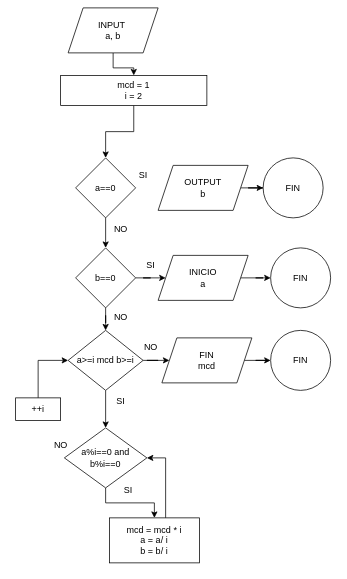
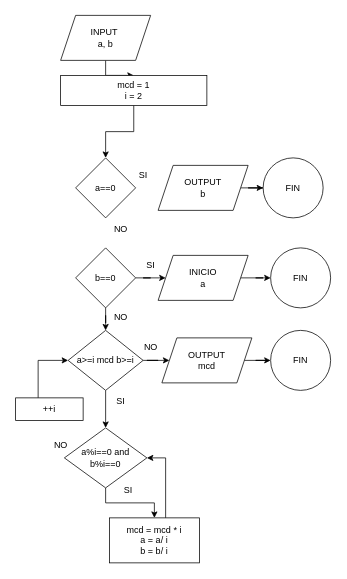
node "INPUT a, b": moved (113, 30) -> (105, 38)
edge "a==0" -> "b==0": removed
node "FIN mcd": label "FIN mcd" -> "OUTPUT mcd"
node "++i": size 45x23 -> 68x23
